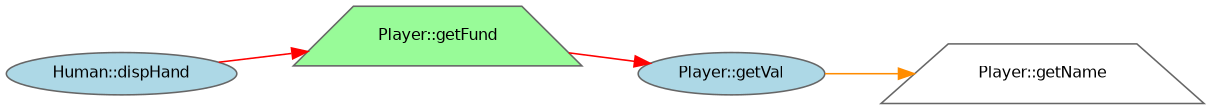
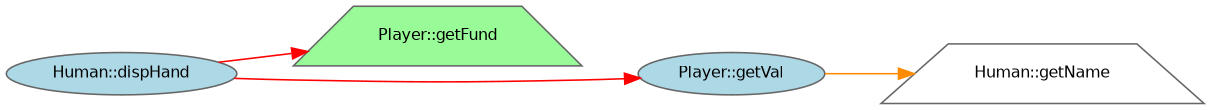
edge "Player::getFund" -> "Player::getVal": now "Human::dispHand" -> "Player::getVal"
node "Player::getName": label "Player::getName" -> "Human::getName"
